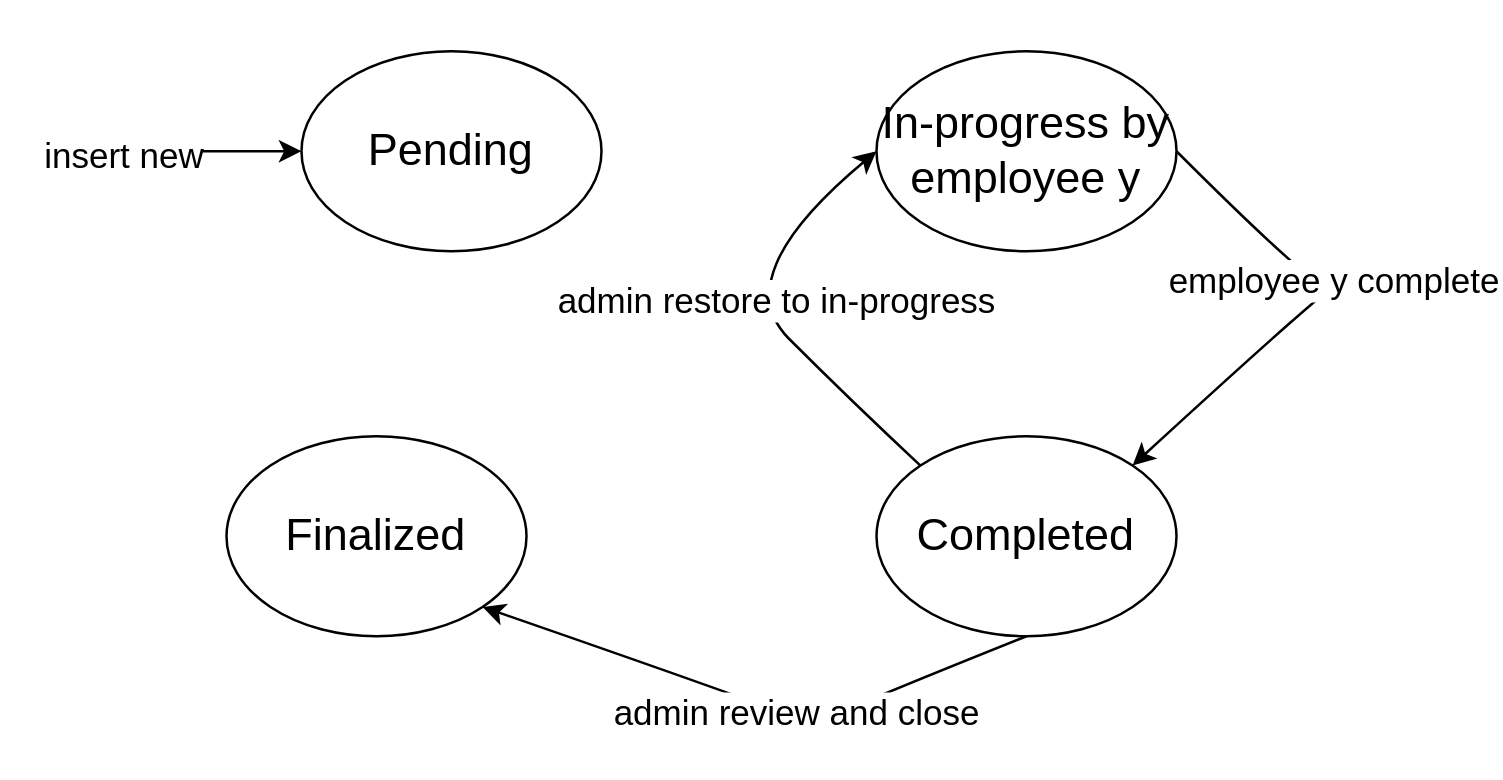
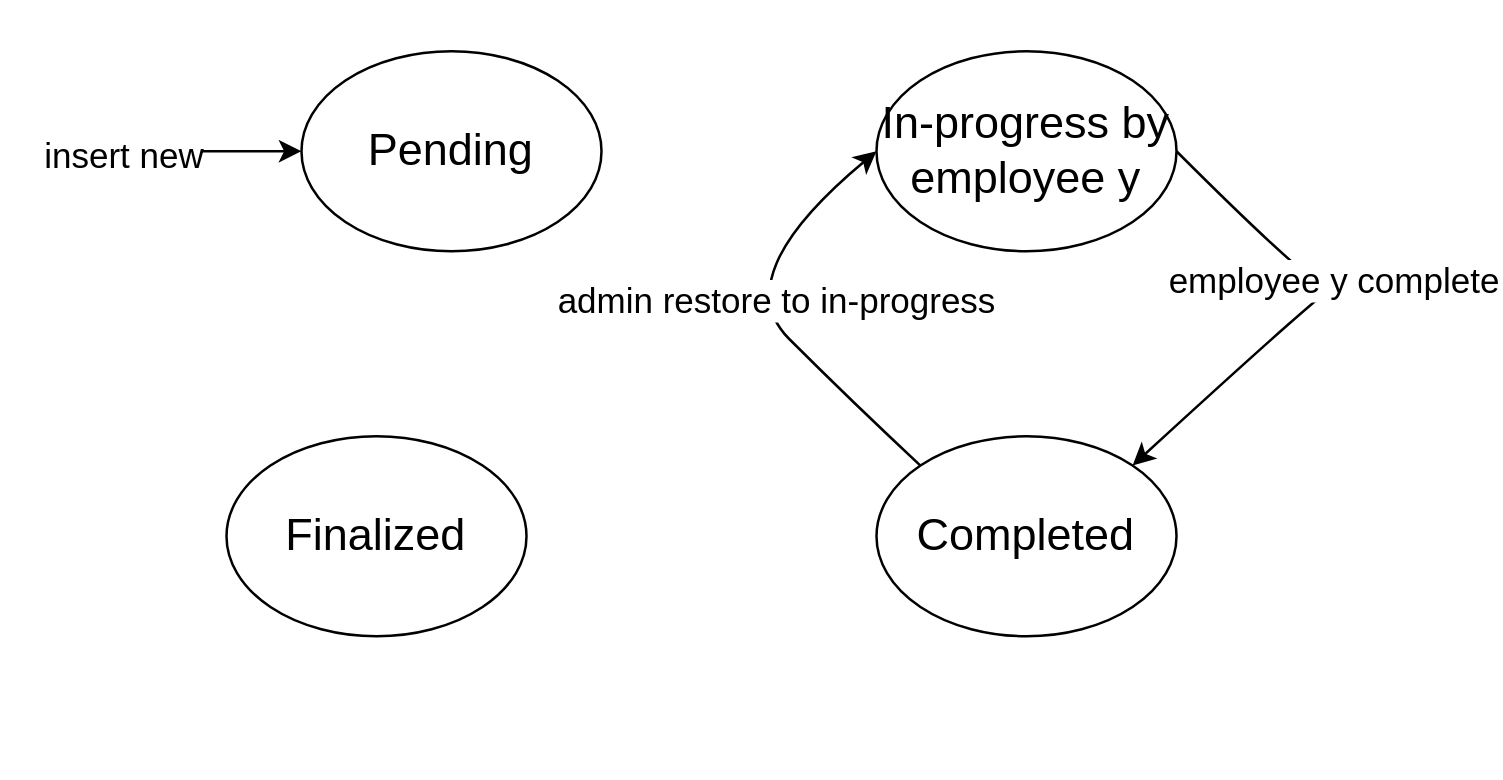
edge "Completed" -> "Finalized": removed, label "admin review and close"
